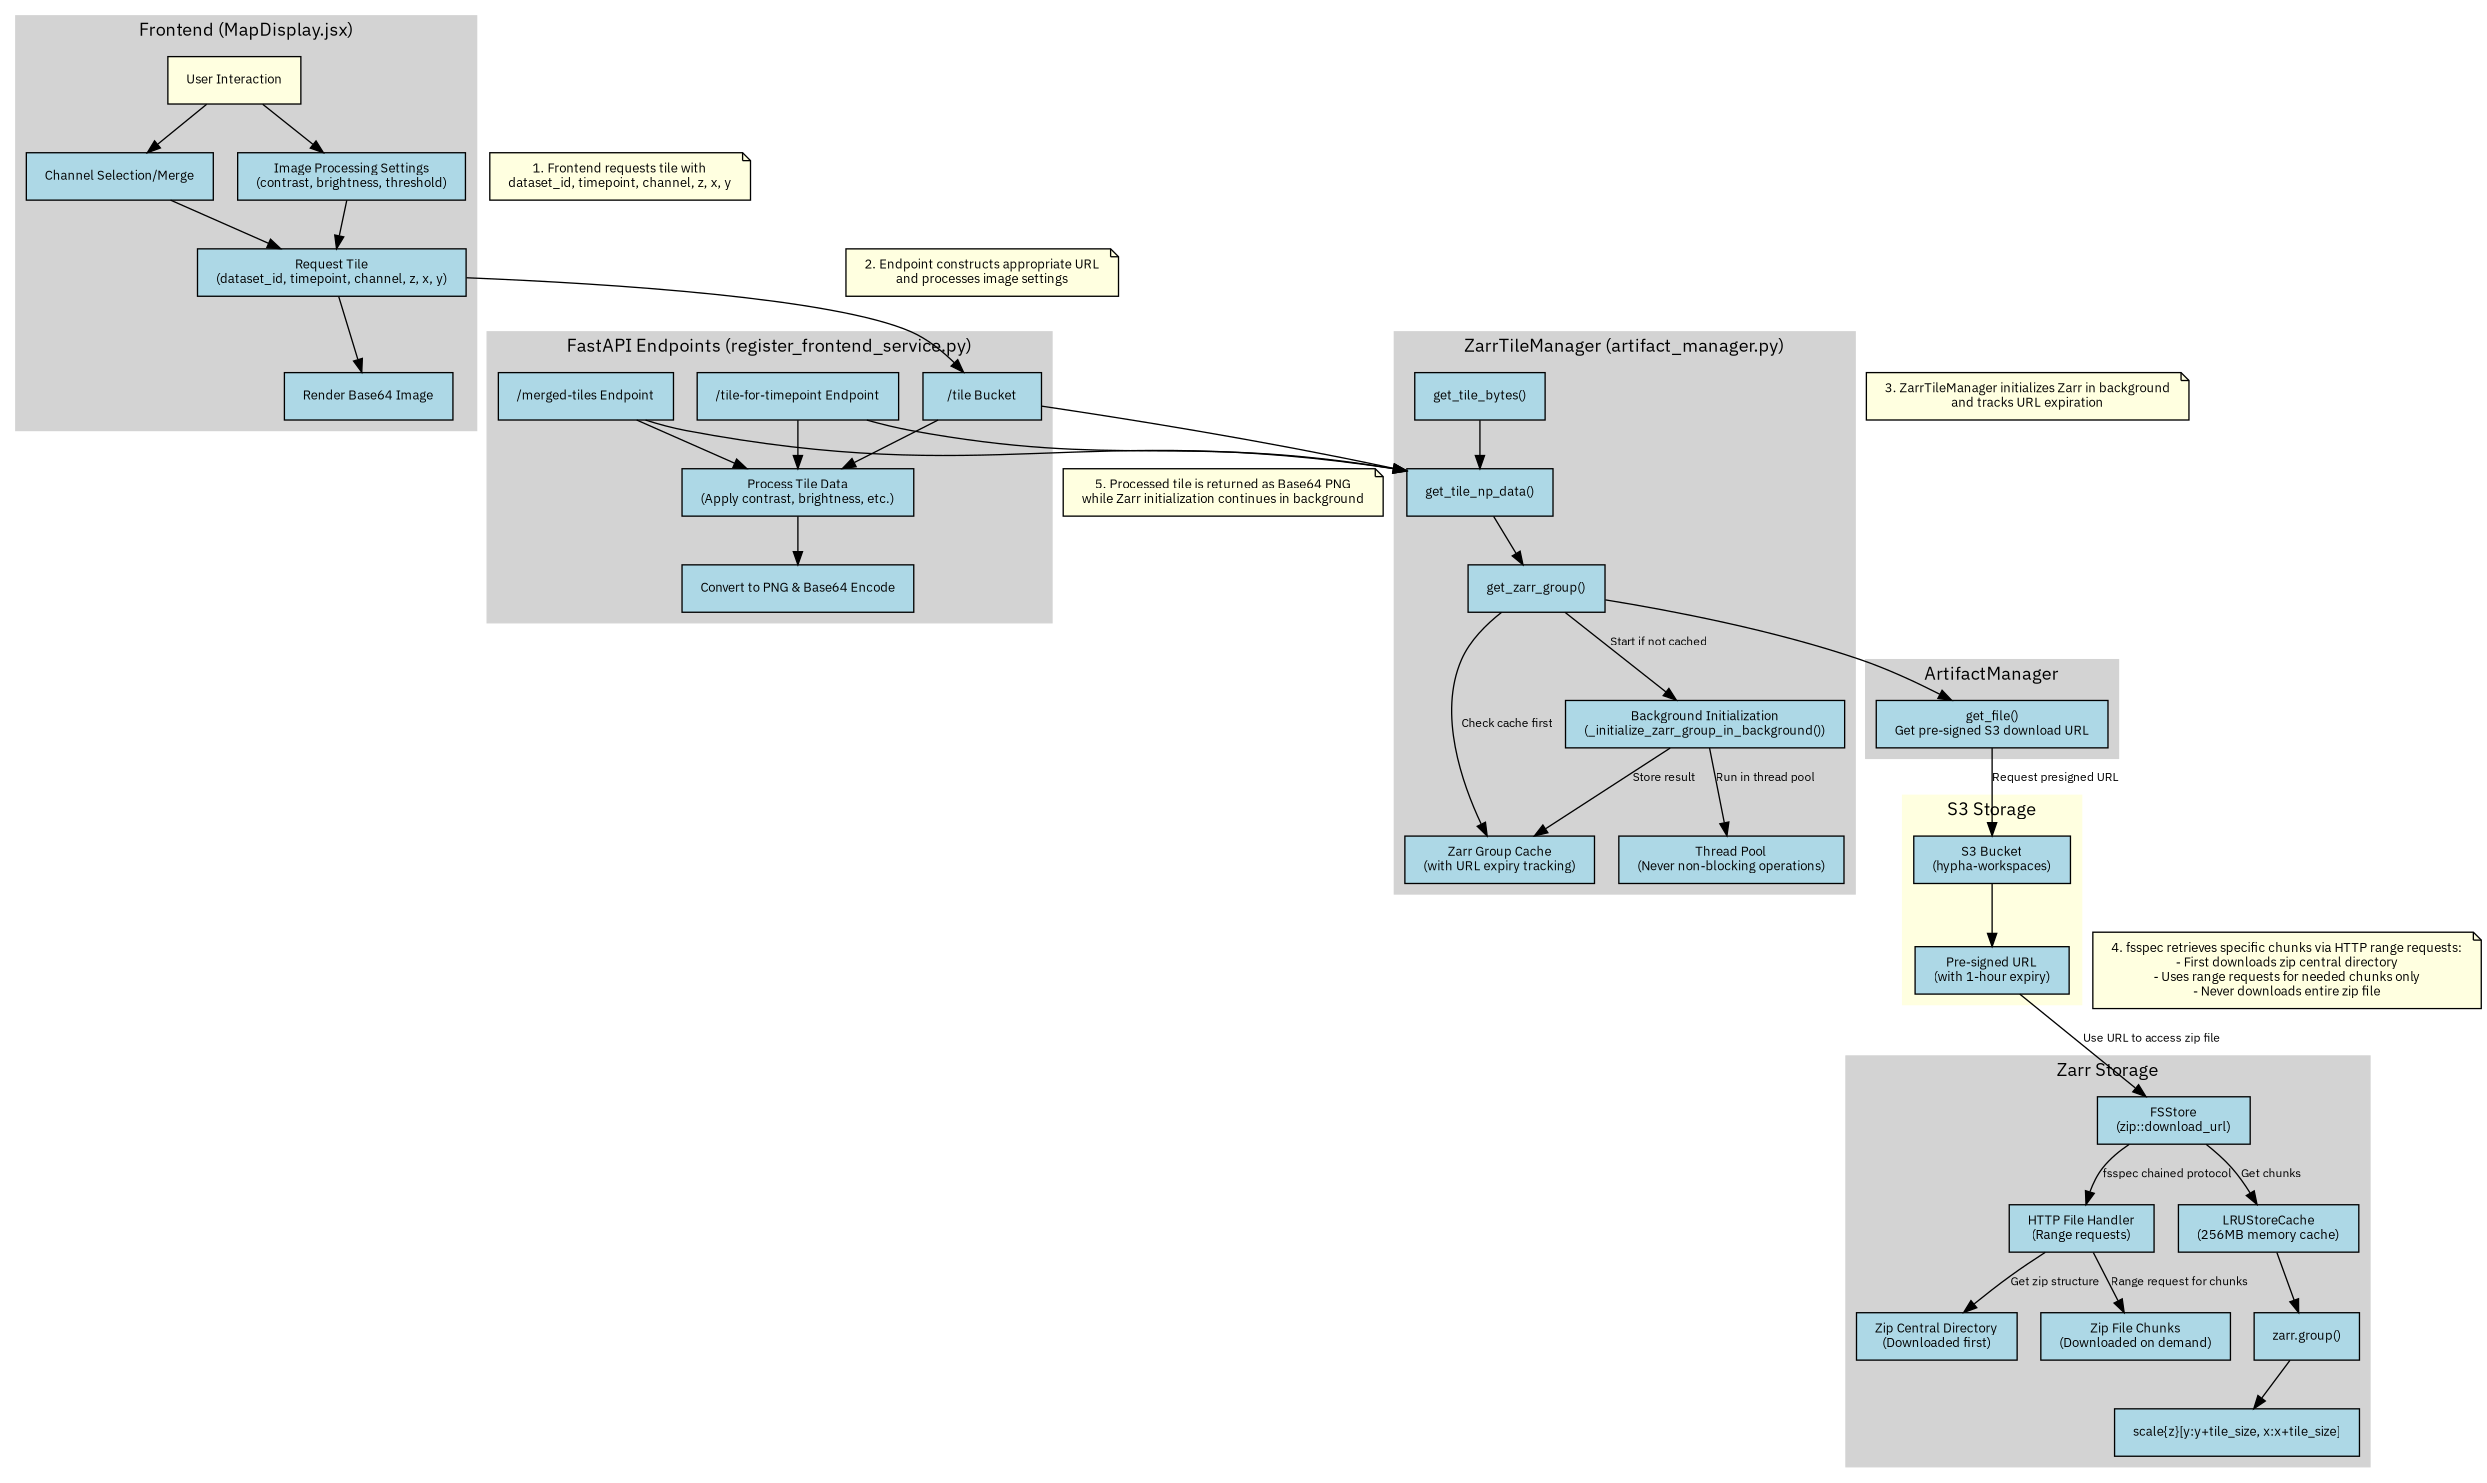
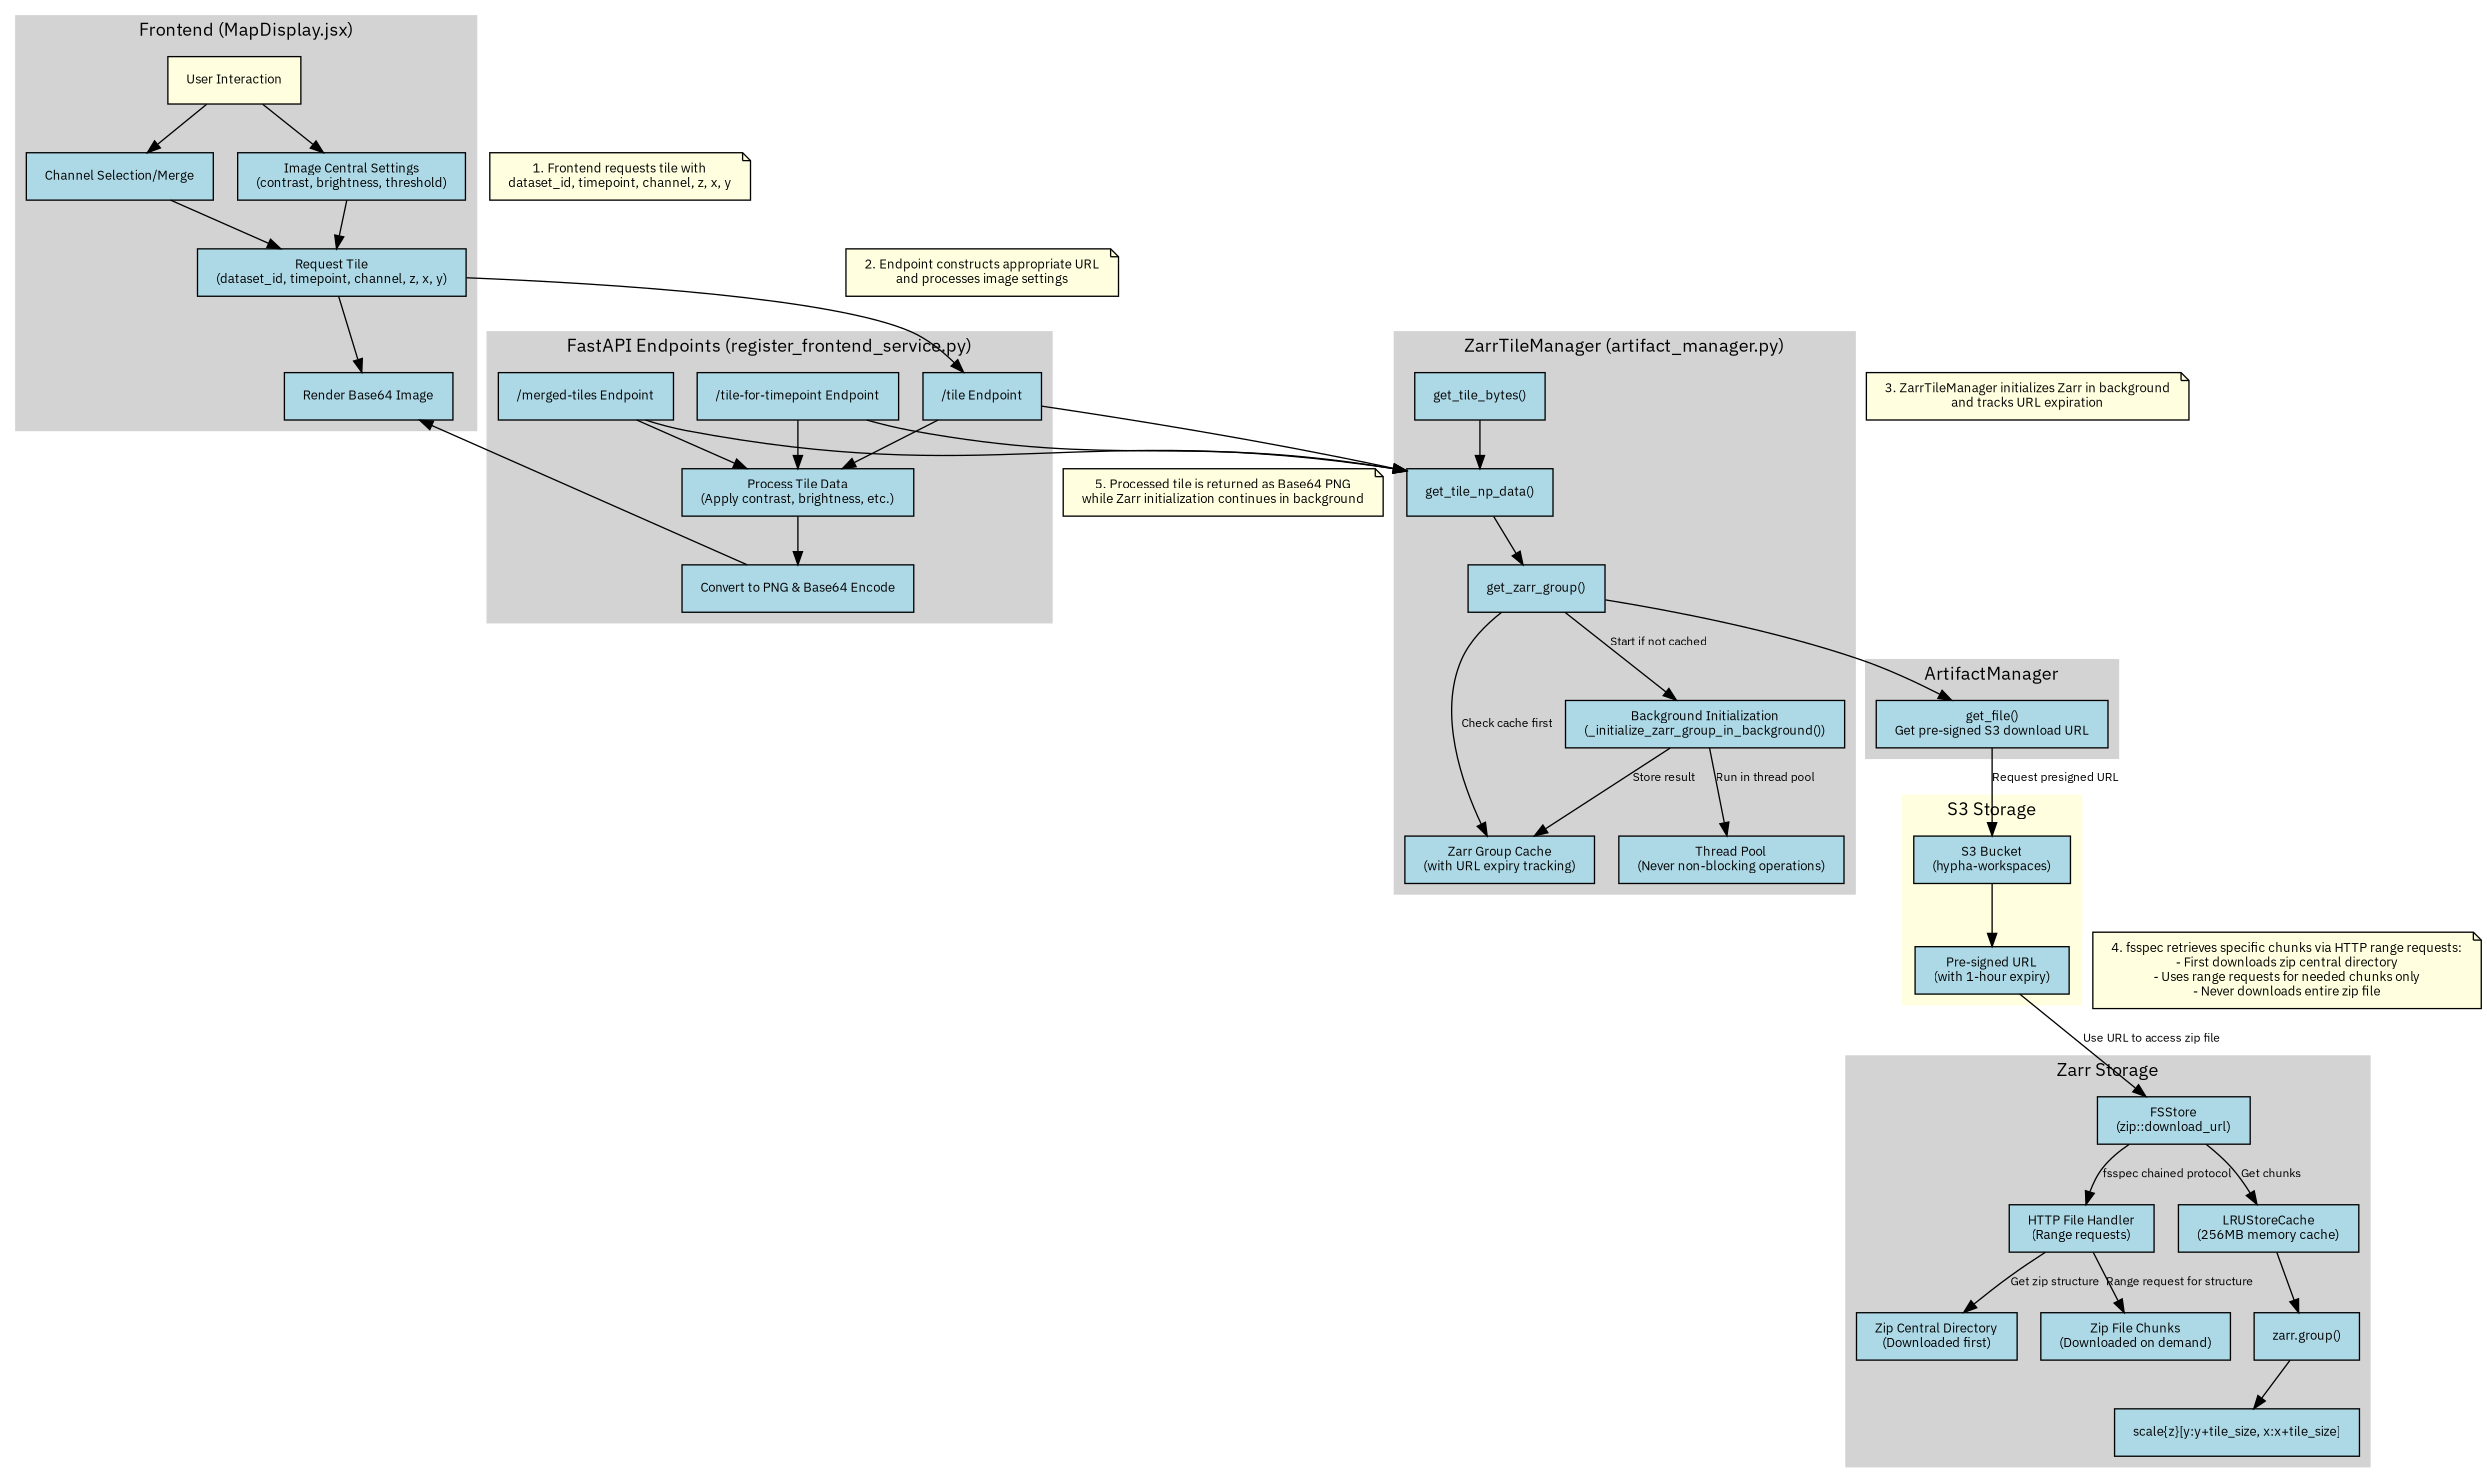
node "Image Processing Settings (contrast, brightness, threshold)": label "Image Processing Settings (contrast, brightness, threshold)" -> "Image Central Settings (contrast, brightness, threshold)"
node "/tile Bucket": label "/tile Bucket" -> "/tile Endpoint"
edge "Convert to PNG & Base64 Encode" -> "Render Base64 Image": added
edge "HTTP File Handler (Range requests)" -> "Zip File Chunks (Downloaded on demand)": label "Range request for chunks" -> "Range request for structure"
